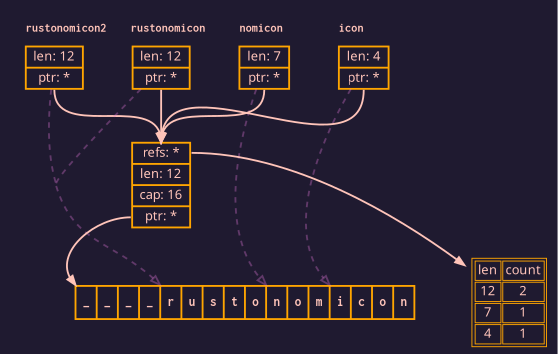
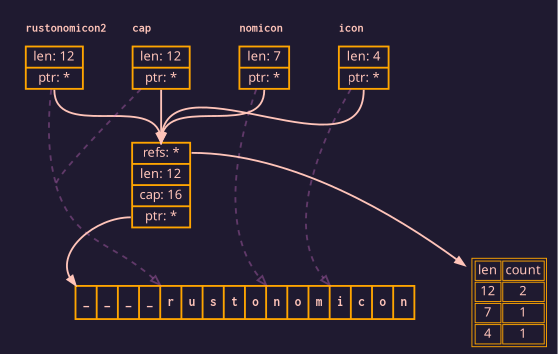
cluster "rustonomicon": label "rustonomicon" -> "cap"
